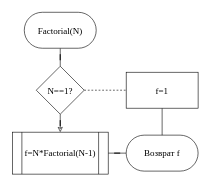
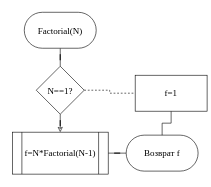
node "f=1": moved (162, 90) -> (171, 93)
